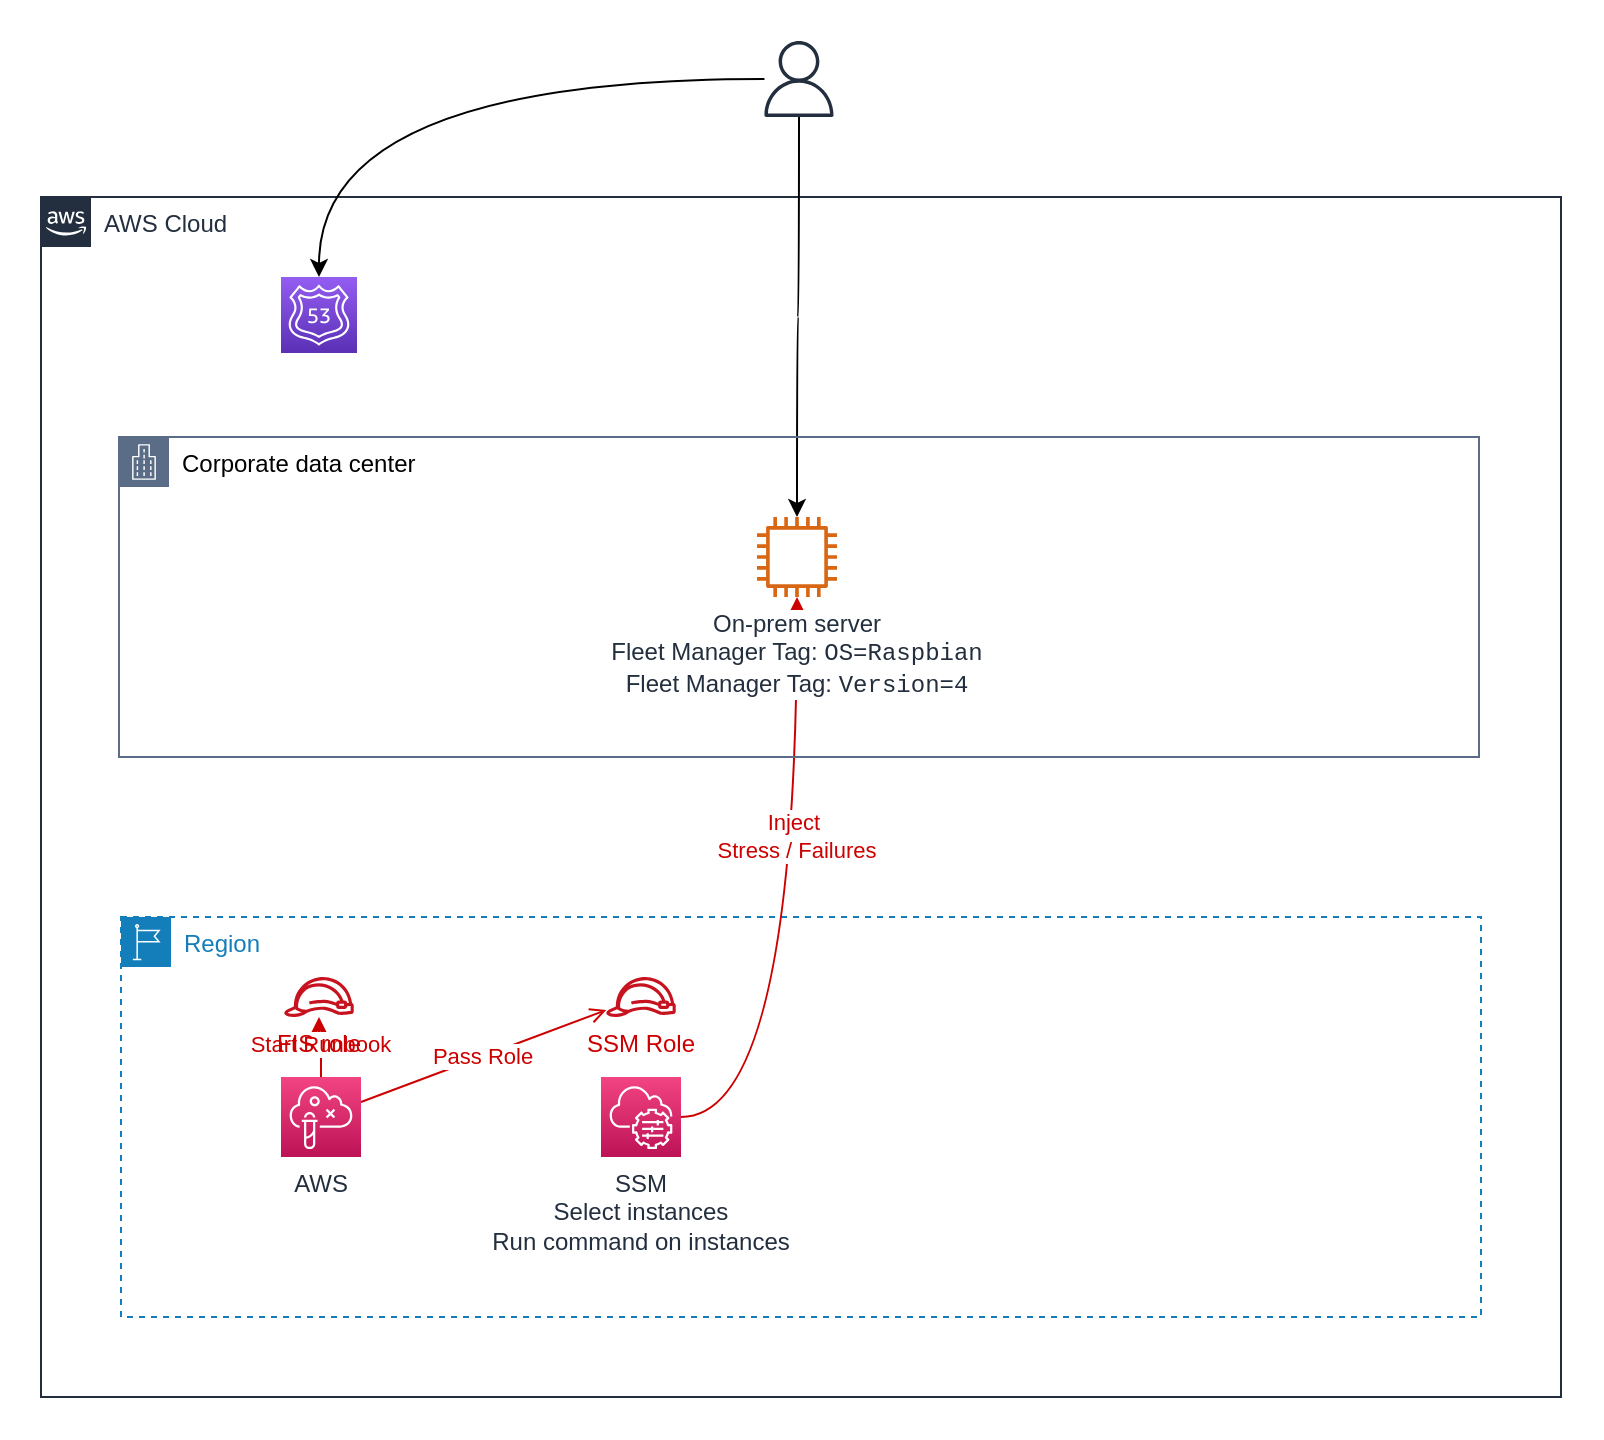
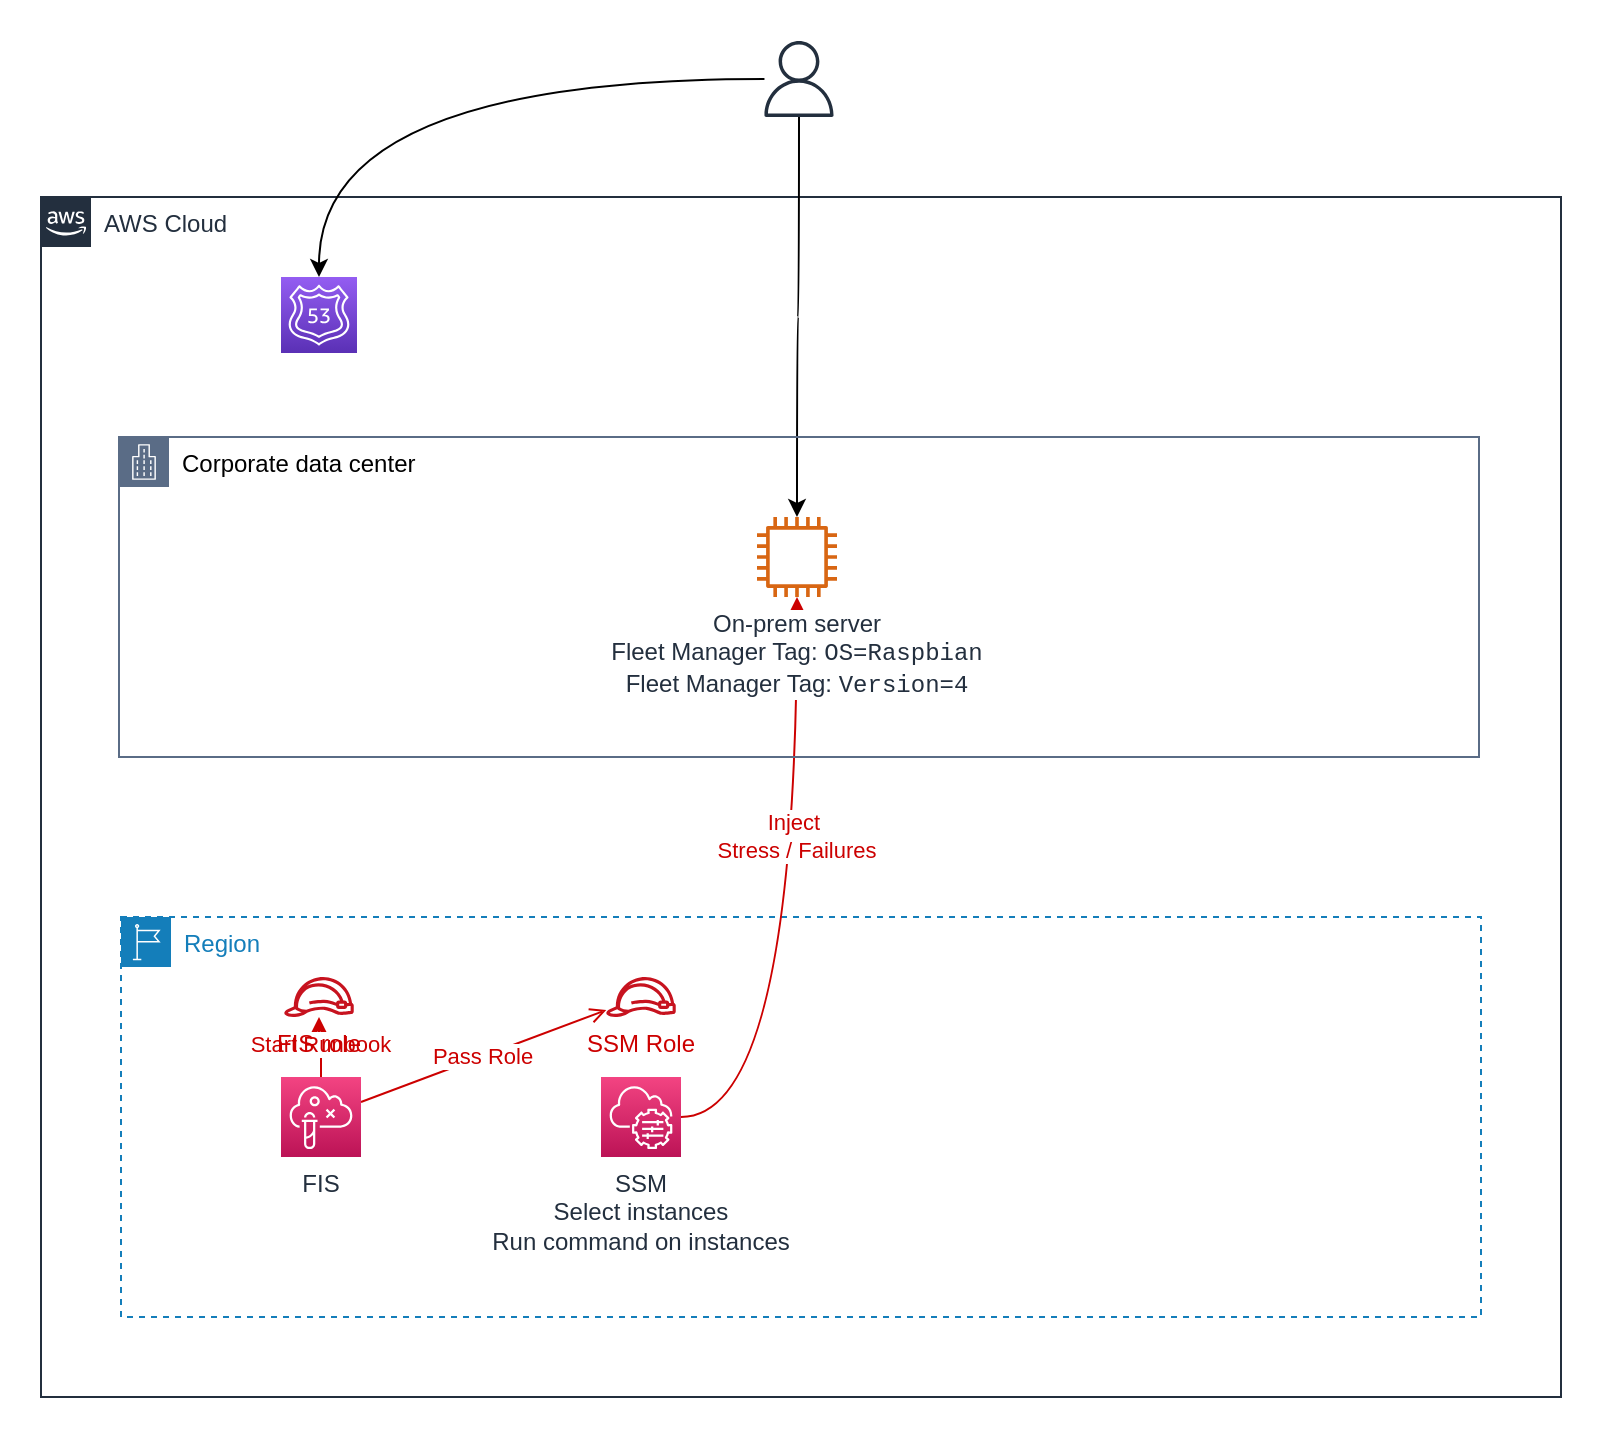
node "AWS": label "AWS" -> "FIS"
